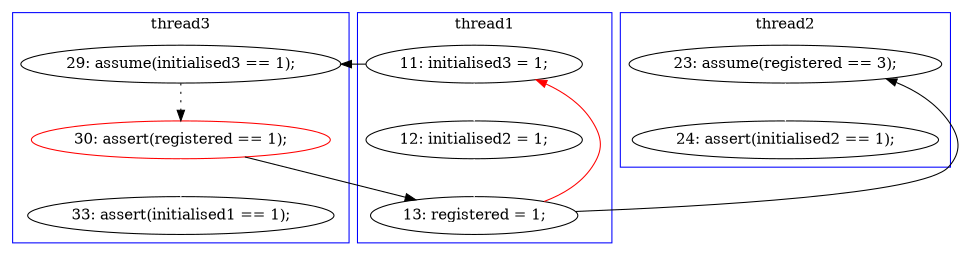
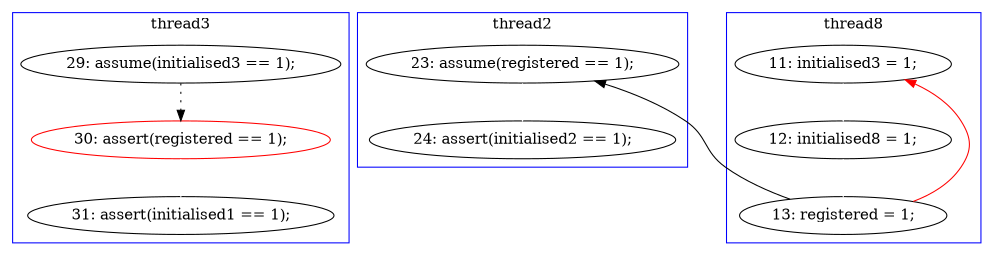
cluster "thread1": label "thread1" -> "thread8"
edge "11: initialised3 = 1;" -> "29: assume(initialised3 == 1);": removed
node "23: assume(registered == 3);": label "23: assume(registered == 3);" -> "23: assume(registered == 1);"
node "12: initialised2 = 1;": label "12: initialised2 = 1;" -> "12: initialised8 = 1;"
edge "30: assert(registered == 1);" -> "13: registered = 1;": removed
node "33: assert(initialised1 == 1);": label "33: assert(initialised1 == 1);" -> "31: assert(initialised1 == 1);"
